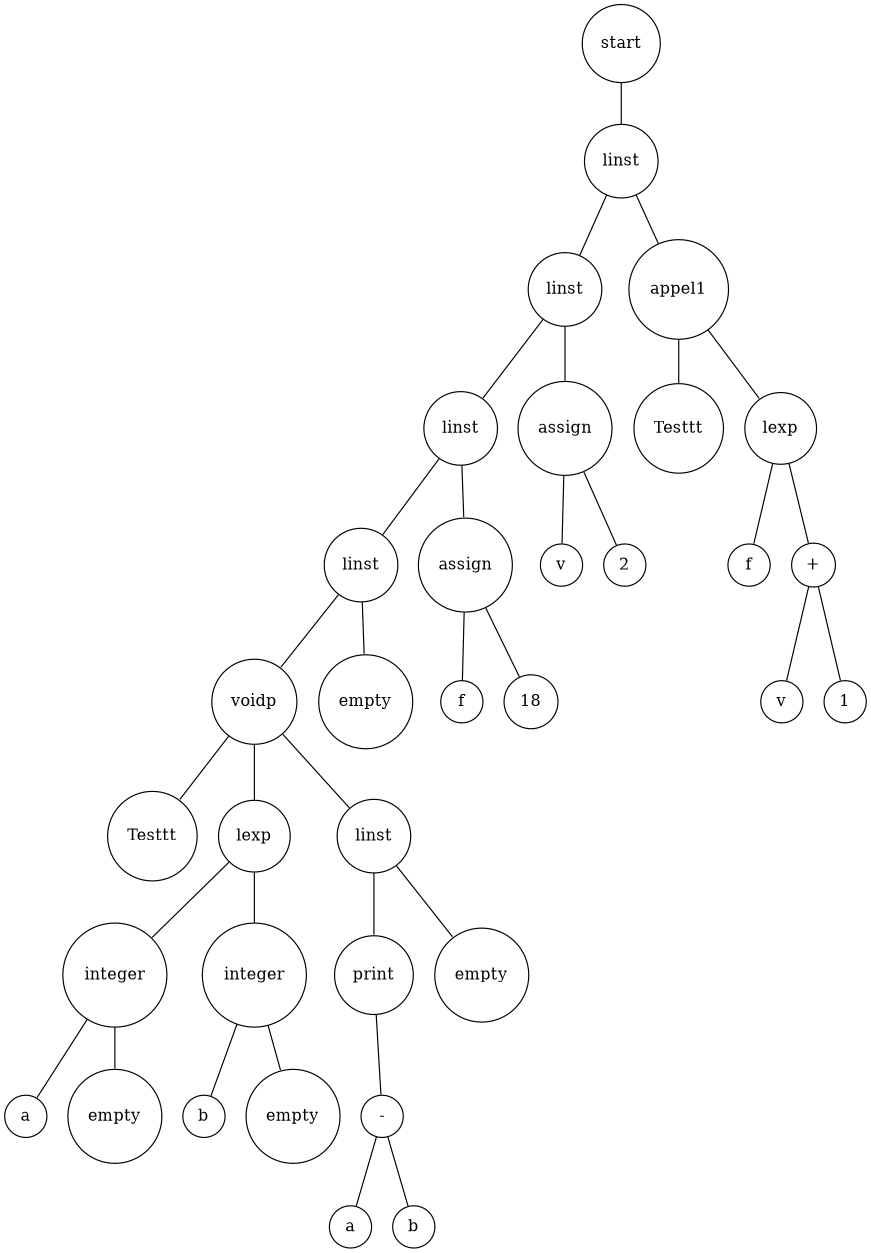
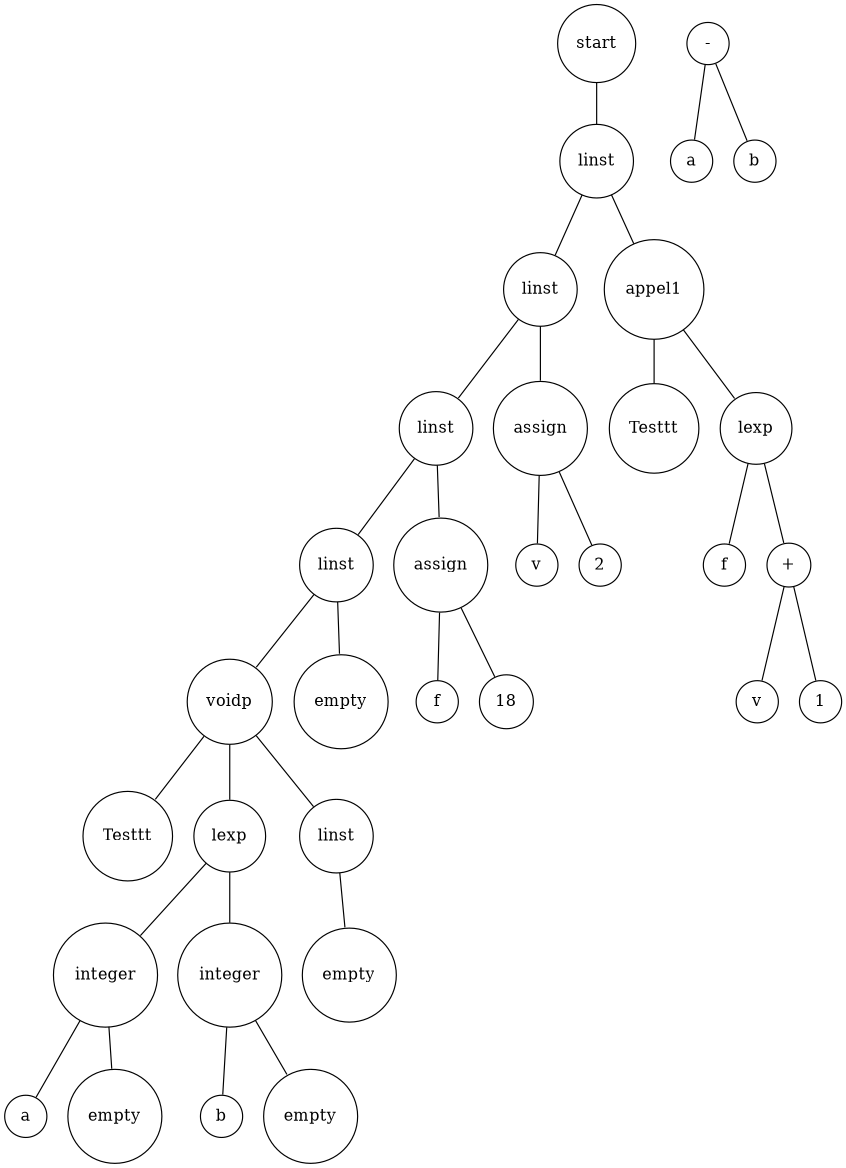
node "print": removed
